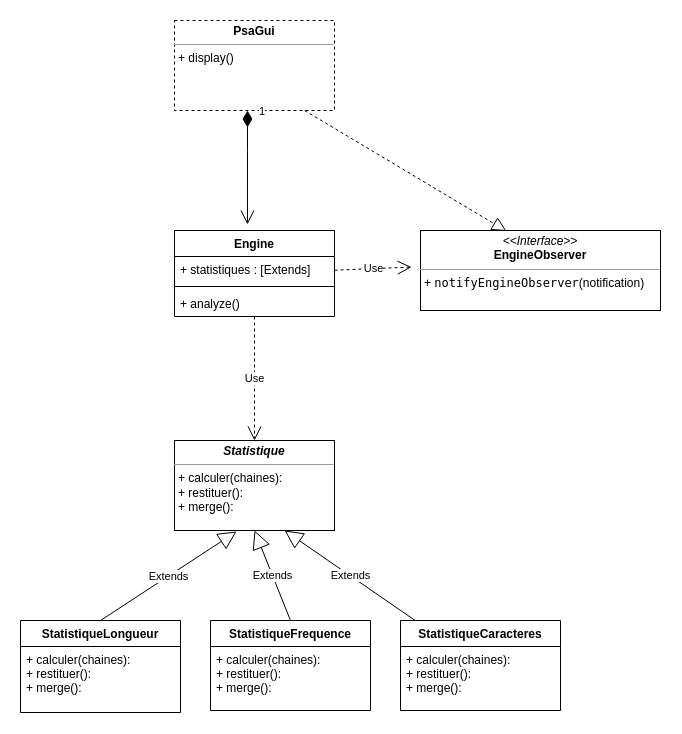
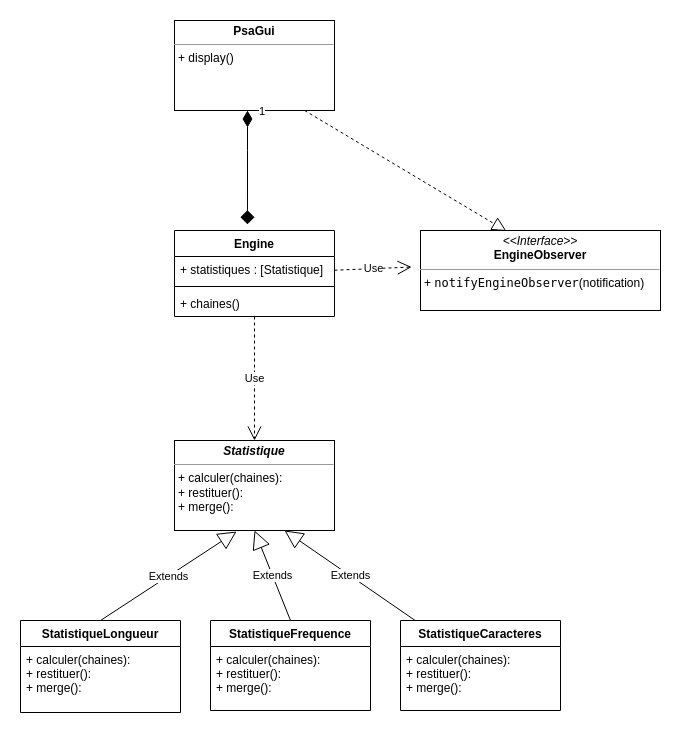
node "PsaGui + display()": style dashed -> solid
edge "PsaGui + display()" -- "Engine": arrowhead open -> diamond
node "+ statistiques : [Extends]": label "+ statistiques : [Extends]" -> "+ statistiques : [Statistique]"
node "+ analyze()": label "+ analyze()" -> "+ chaines()"
